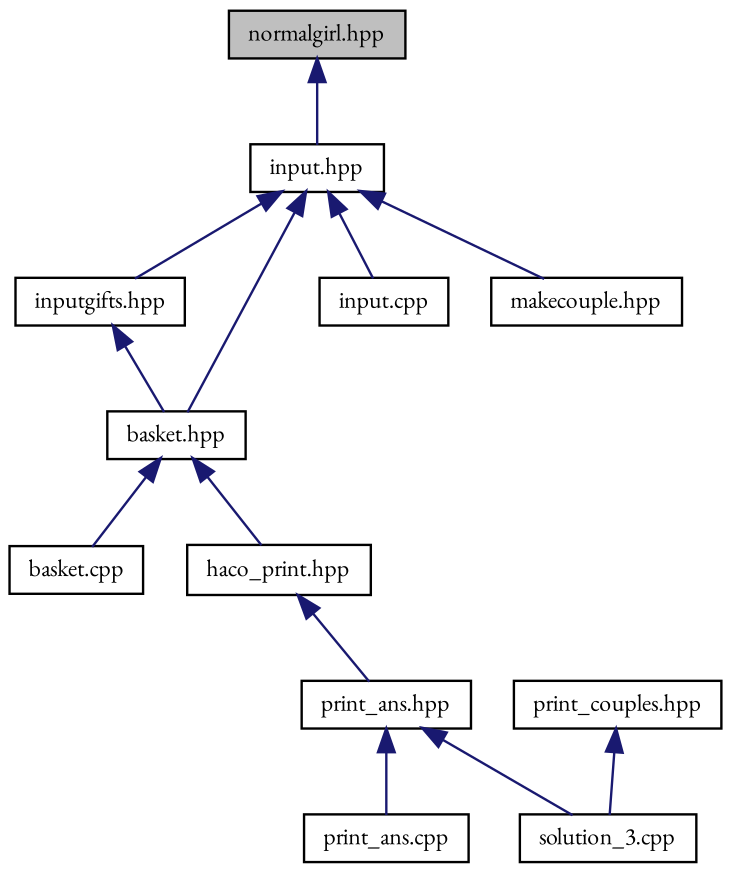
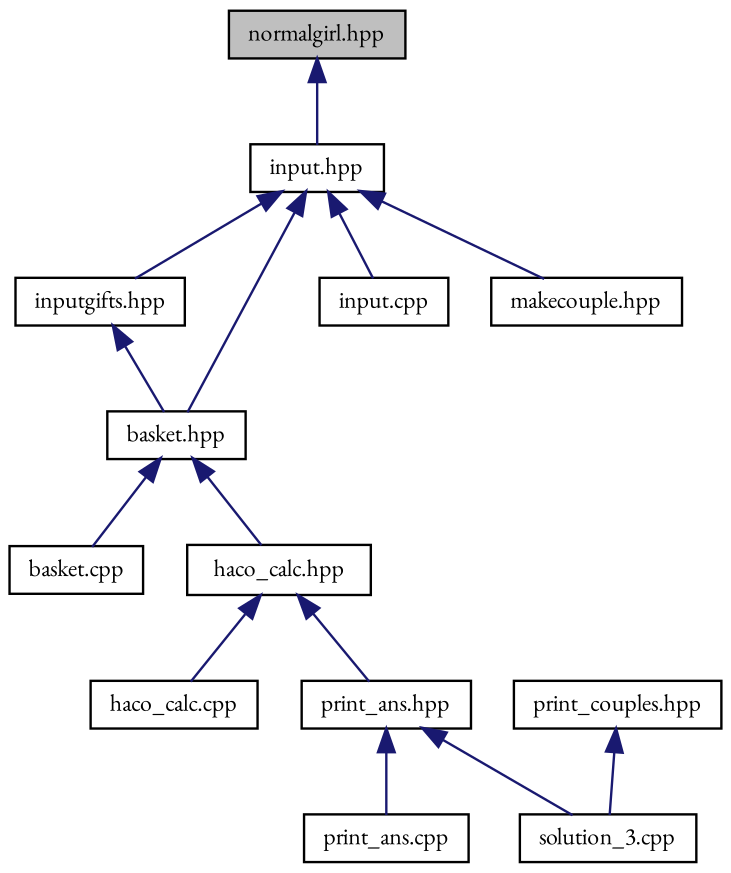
node "haco_print.hpp": label "haco_print.hpp" -> "haco_calc.hpp"
node "haco_calc.cpp": added
